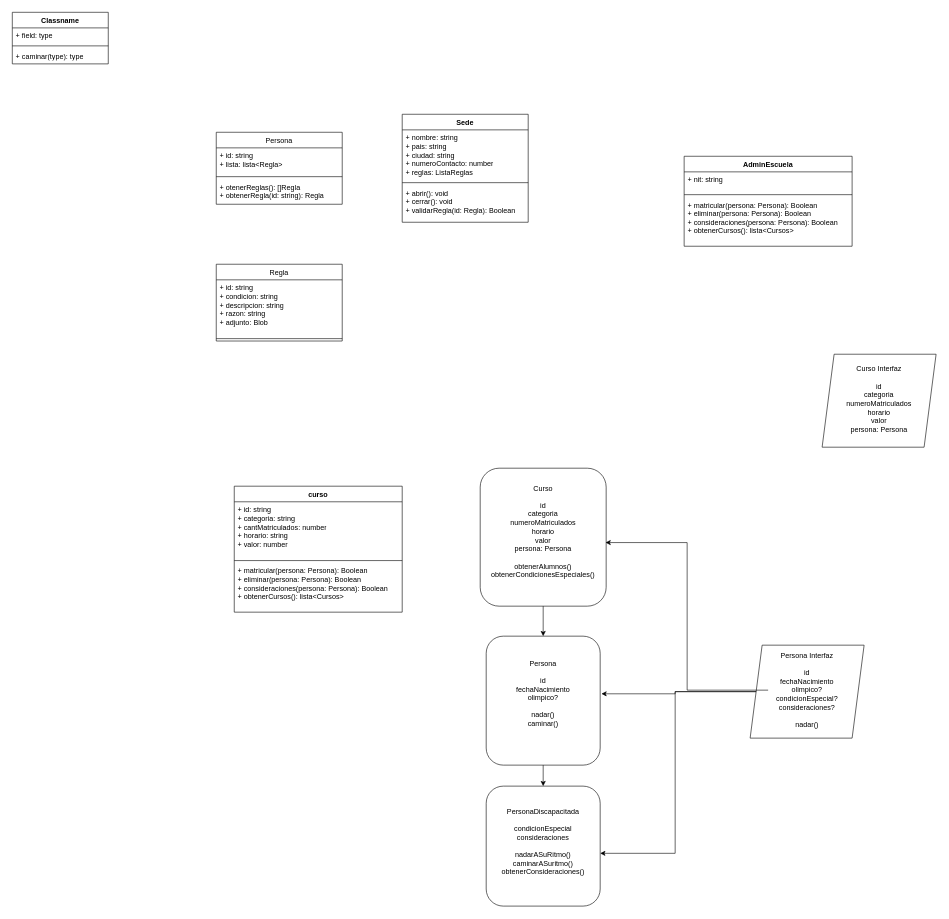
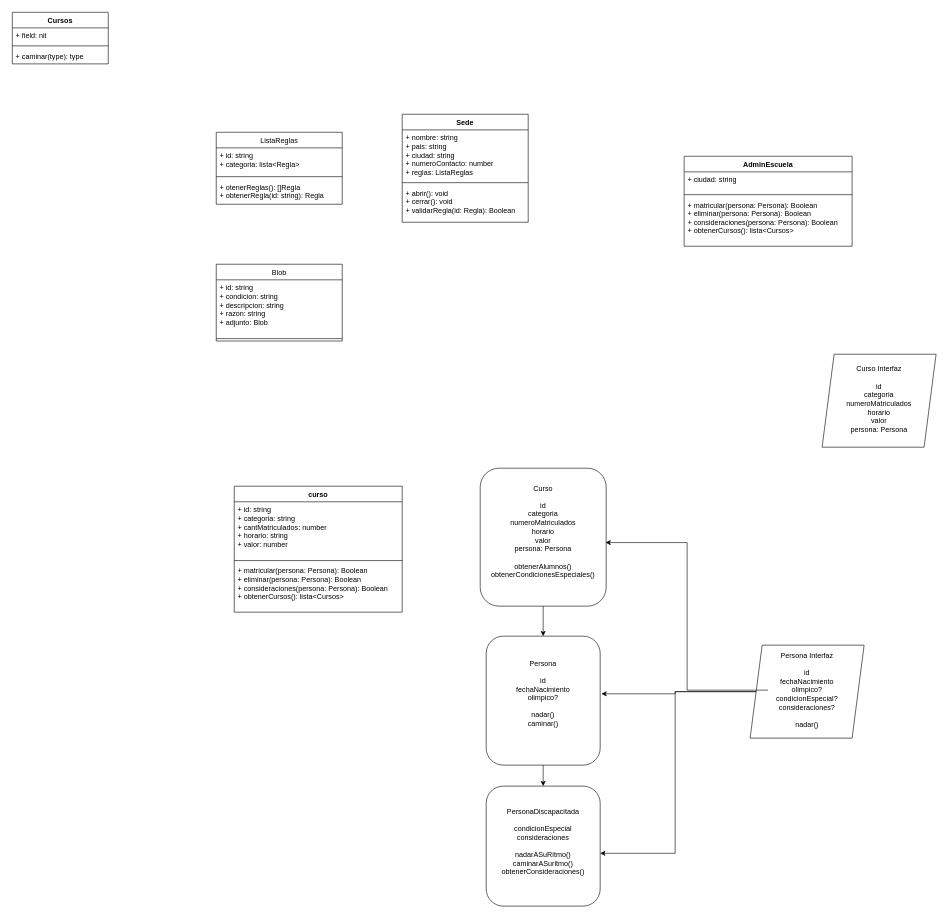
node "Classname": label "Classname" -> "Cursos"
node "+ field: type": label "+ field: type" -> "+ field: nit"
node "Persona": label "Persona" -> "ListaReglas"
node "+ id: string + lista: lista<Regla>": label "+ id: string + lista: lista<Regla>" -> "+ id: string + categoria: lista<Regla>"
node "+ nit: string": label "+ nit: string" -> "+ ciudad: string"
node "Regla": label "Regla" -> "Blob"
